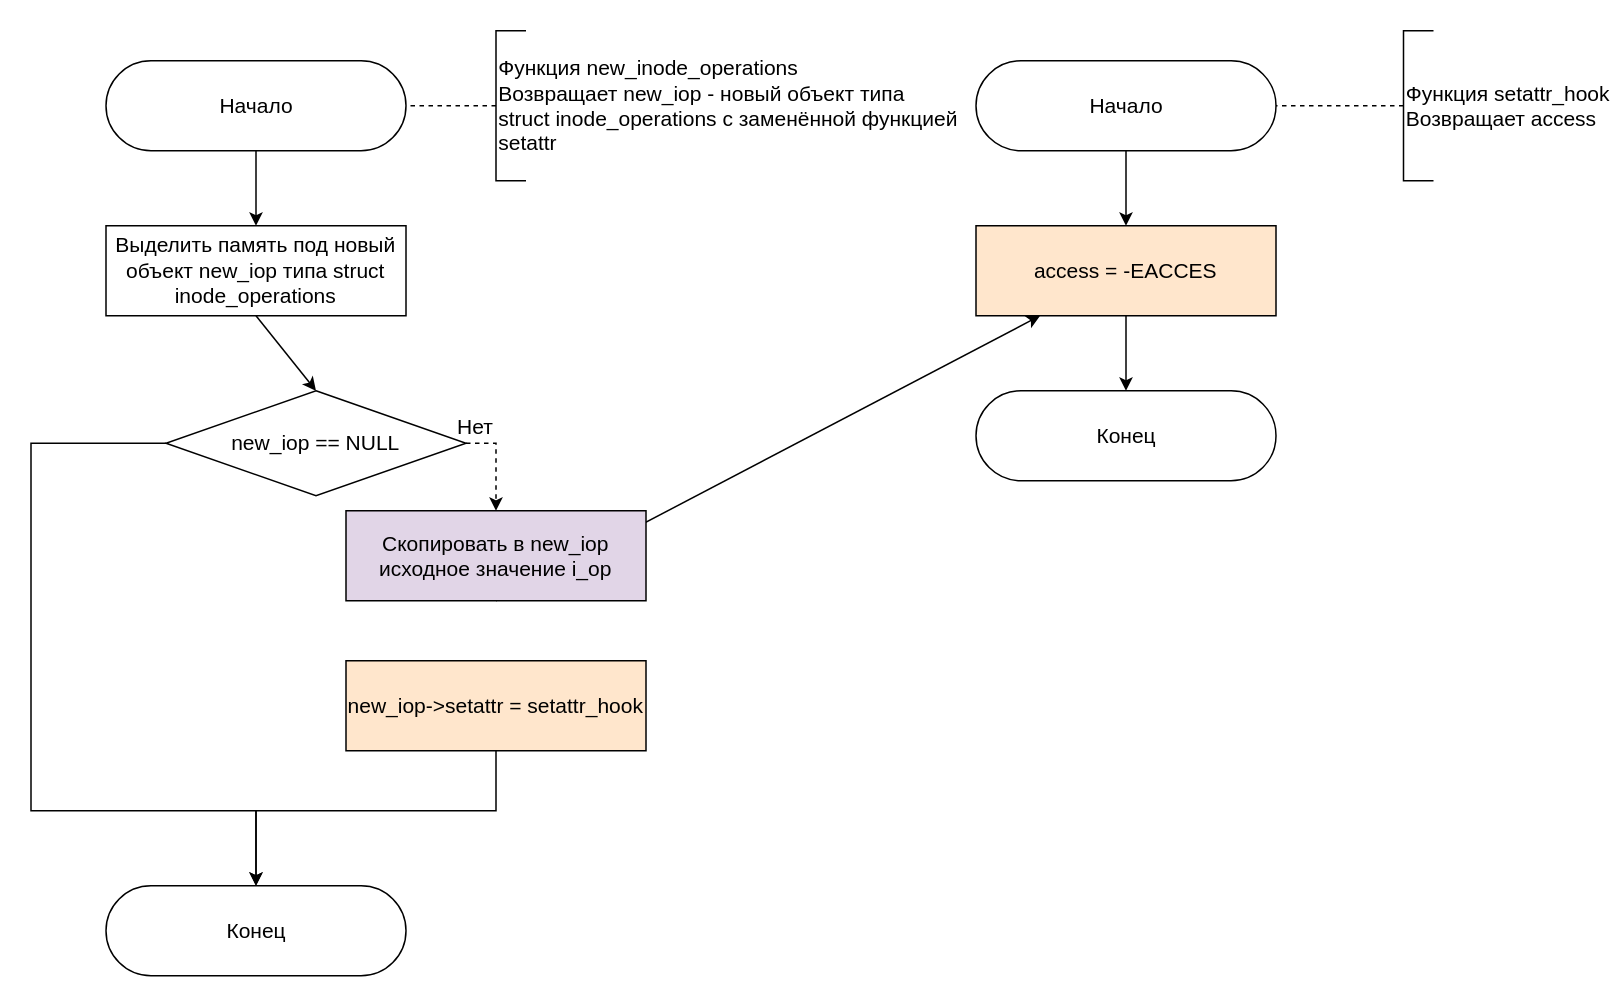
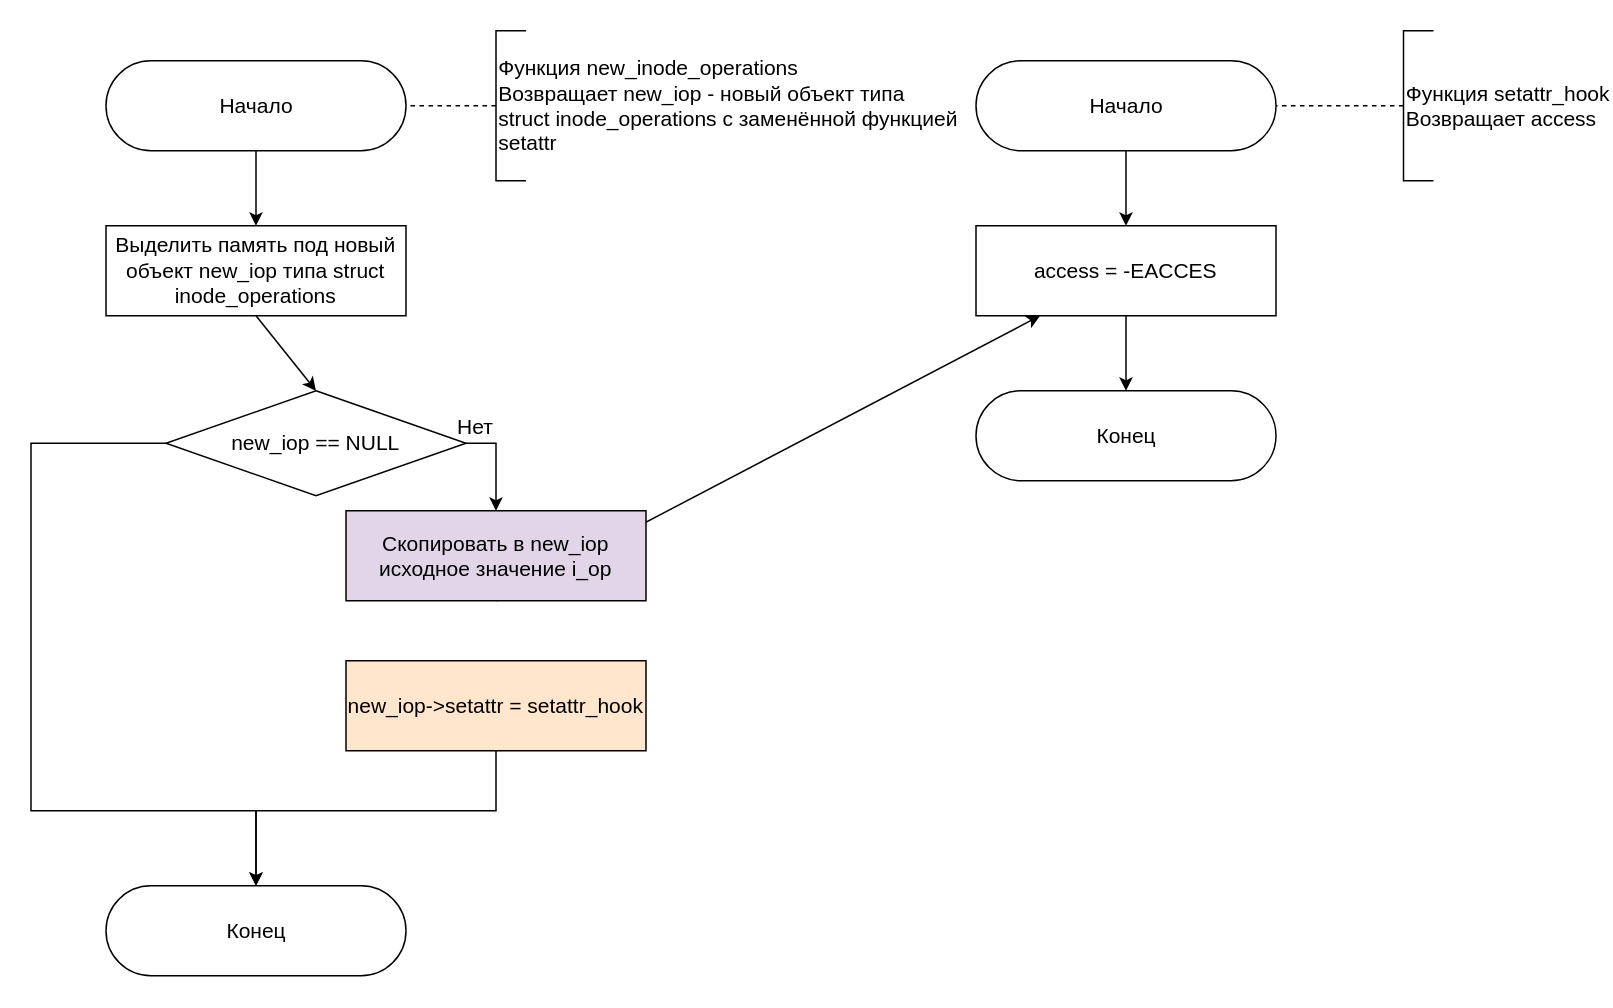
node "access = -EACCES": fillcolor #ffe6cc -> #ffffff
edge "new_iop == NULL" -> "Скопировать в new_iop исходное значение i_op": style dashed -> solid
